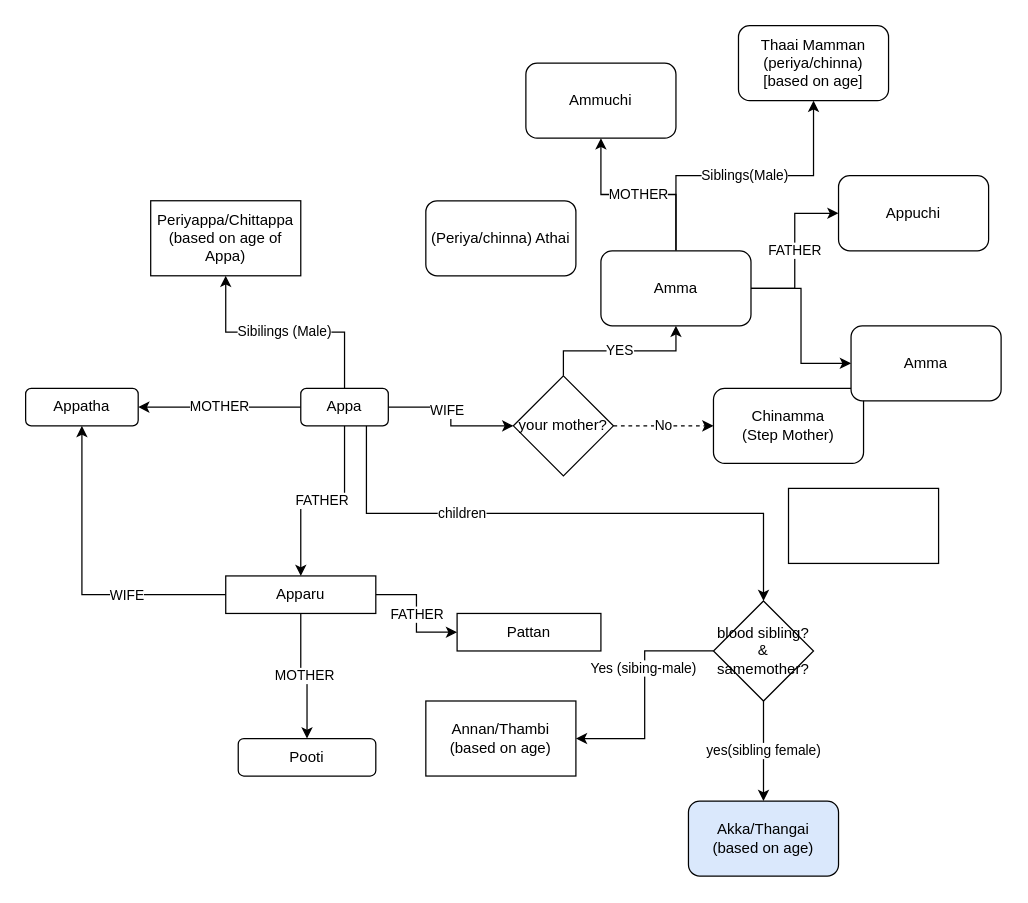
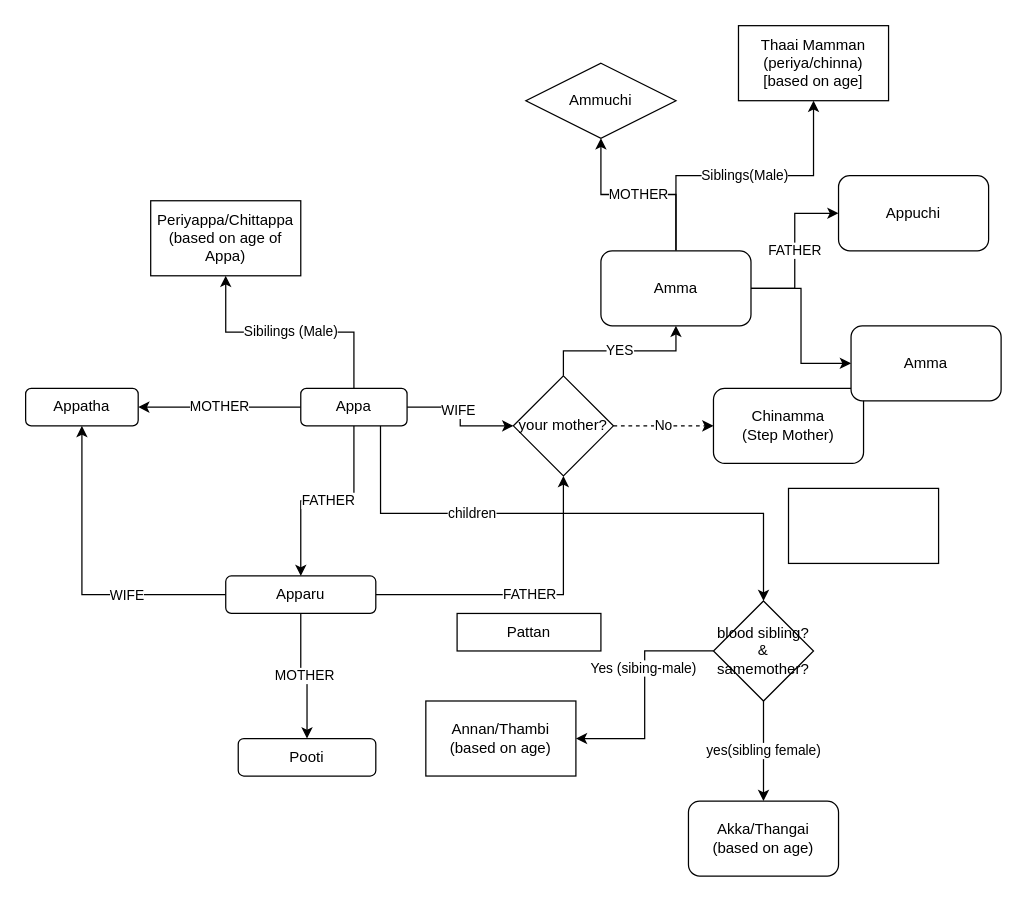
node "Thaai Mamman (periya/chinna) [based on age]": shape rounded rectangle -> rectangle
node "Ammuchi": shape rounded rectangle -> diamond
node "(Periya/chinna) Athai": removed
node "Appa": size 88x38 -> 106x38
node "Apparu": shape rectangle -> rounded rectangle
edge "Apparu" -> "Pattan": now "Apparu" -> "your mother?"
node "Akka/Thangai (based on age)": fillcolor #dae8fc -> #ffffff
